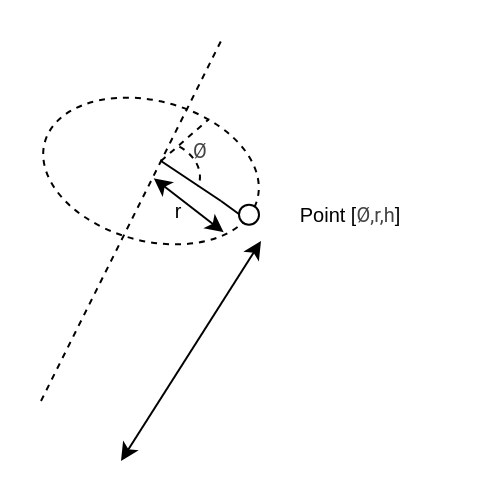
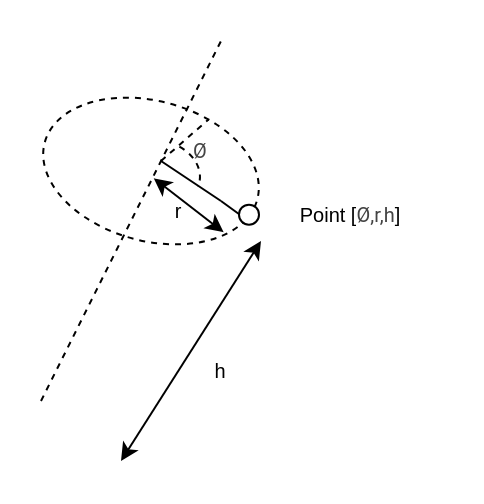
node "h": added
